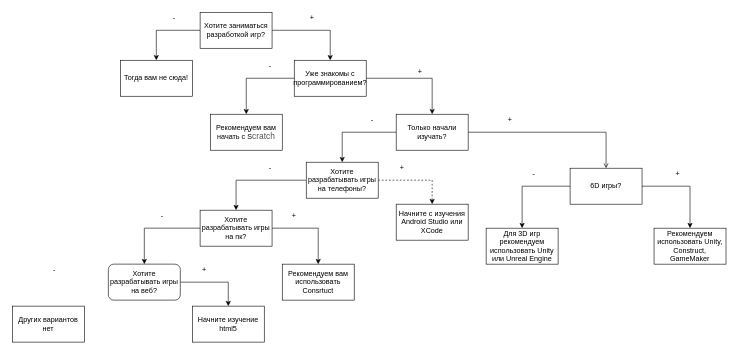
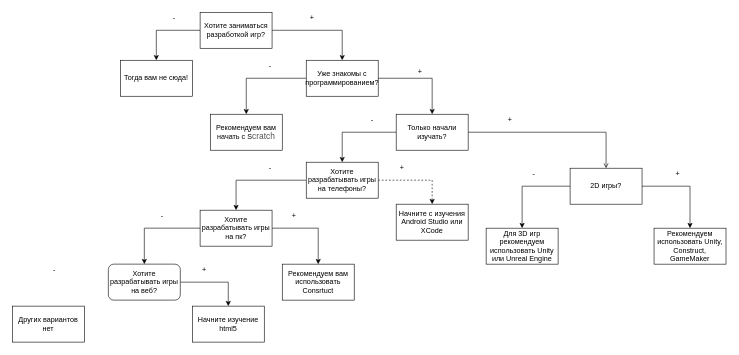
node "Уже знакомы с программированием?": moved (330, 78) -> (342, 78)
node "6D игры?": label "6D игры?" -> "2D игры?"
